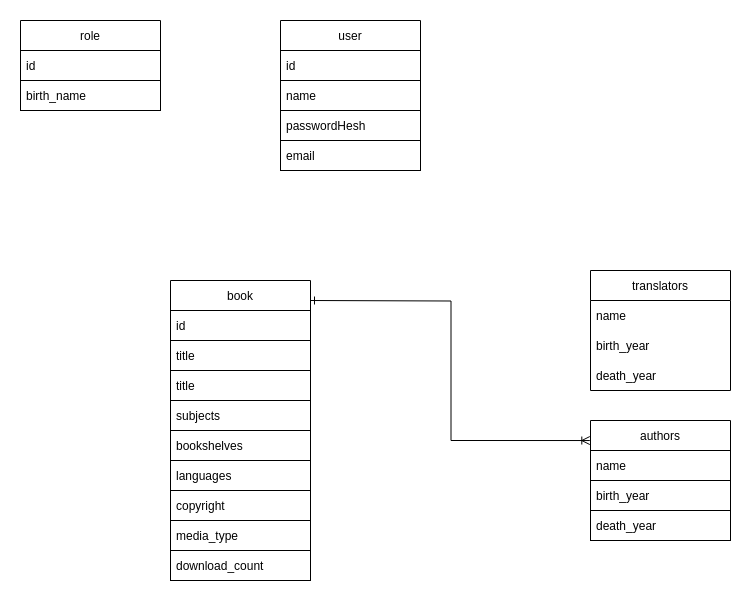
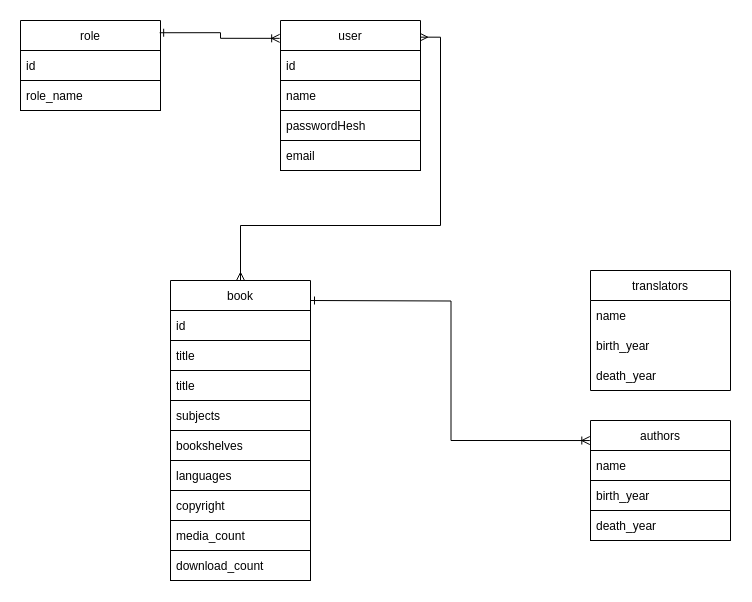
edge "role" -- "user": added
node "birth_name": label "birth_name" -> "role_name"
edge "user" -- "book": added
node "media_type": label "media_type" -> "media_count"
